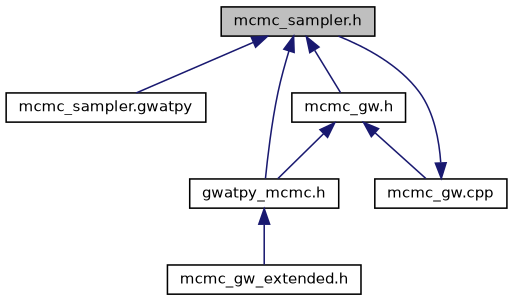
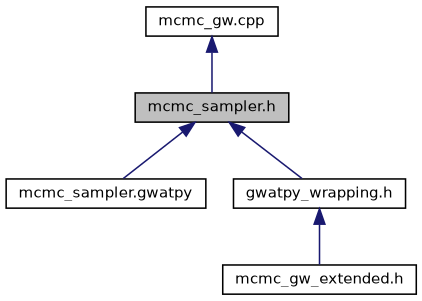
node "mcmc_gw.h": removed
node "gwatpy_mcmc.h": label "gwatpy_mcmc.h" -> "gwatpy_wrapping.h"
